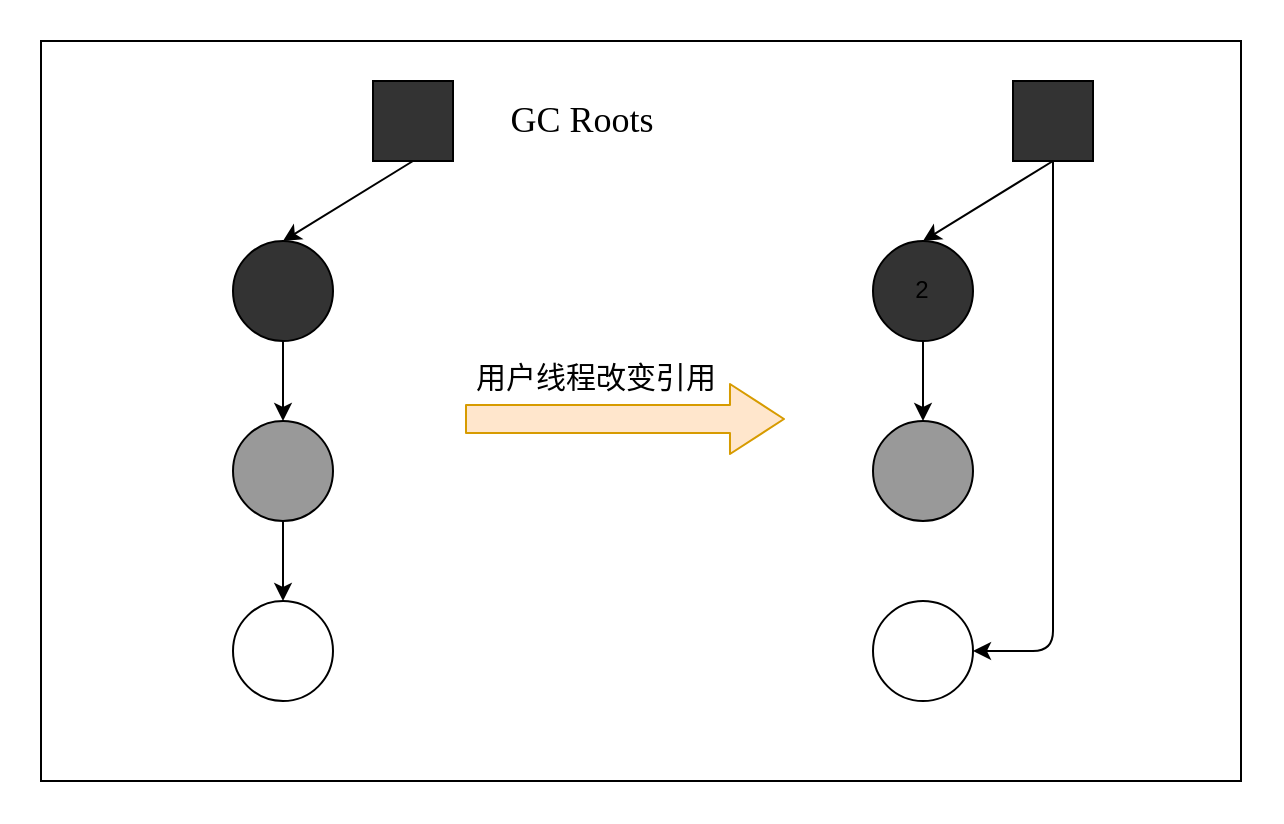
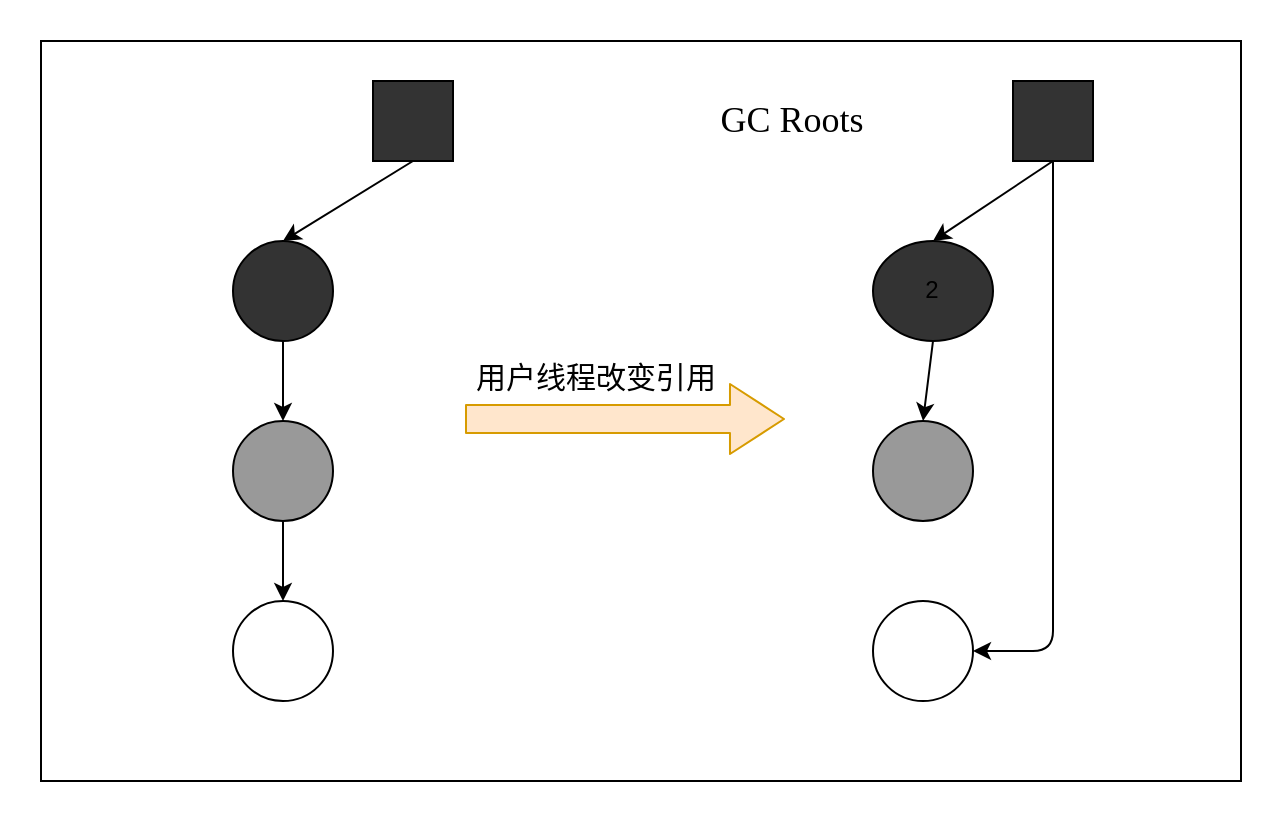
node "GC Roots": moved (583, 121) -> (793, 121)
node "2": size 100x100 -> 120x100
